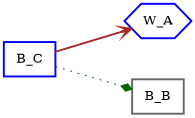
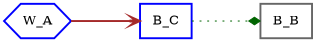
edge "B_C" -> "W_A": reversed
